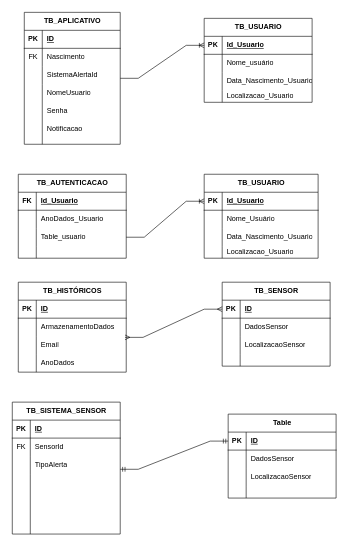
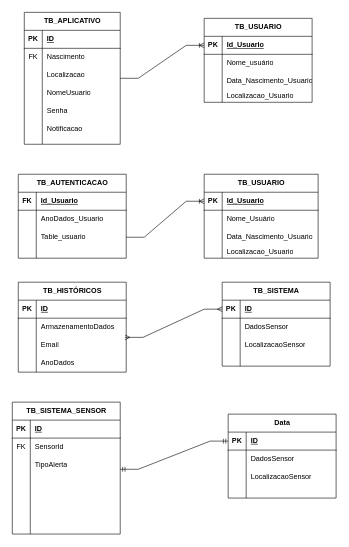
node "SistemaAlertaId": label "SistemaAlertaId" -> "Localizacao"
node "TB_SENSOR": label "TB_SENSOR" -> "TB_SISTEMA"
node "Table": label "Table" -> "Data"
